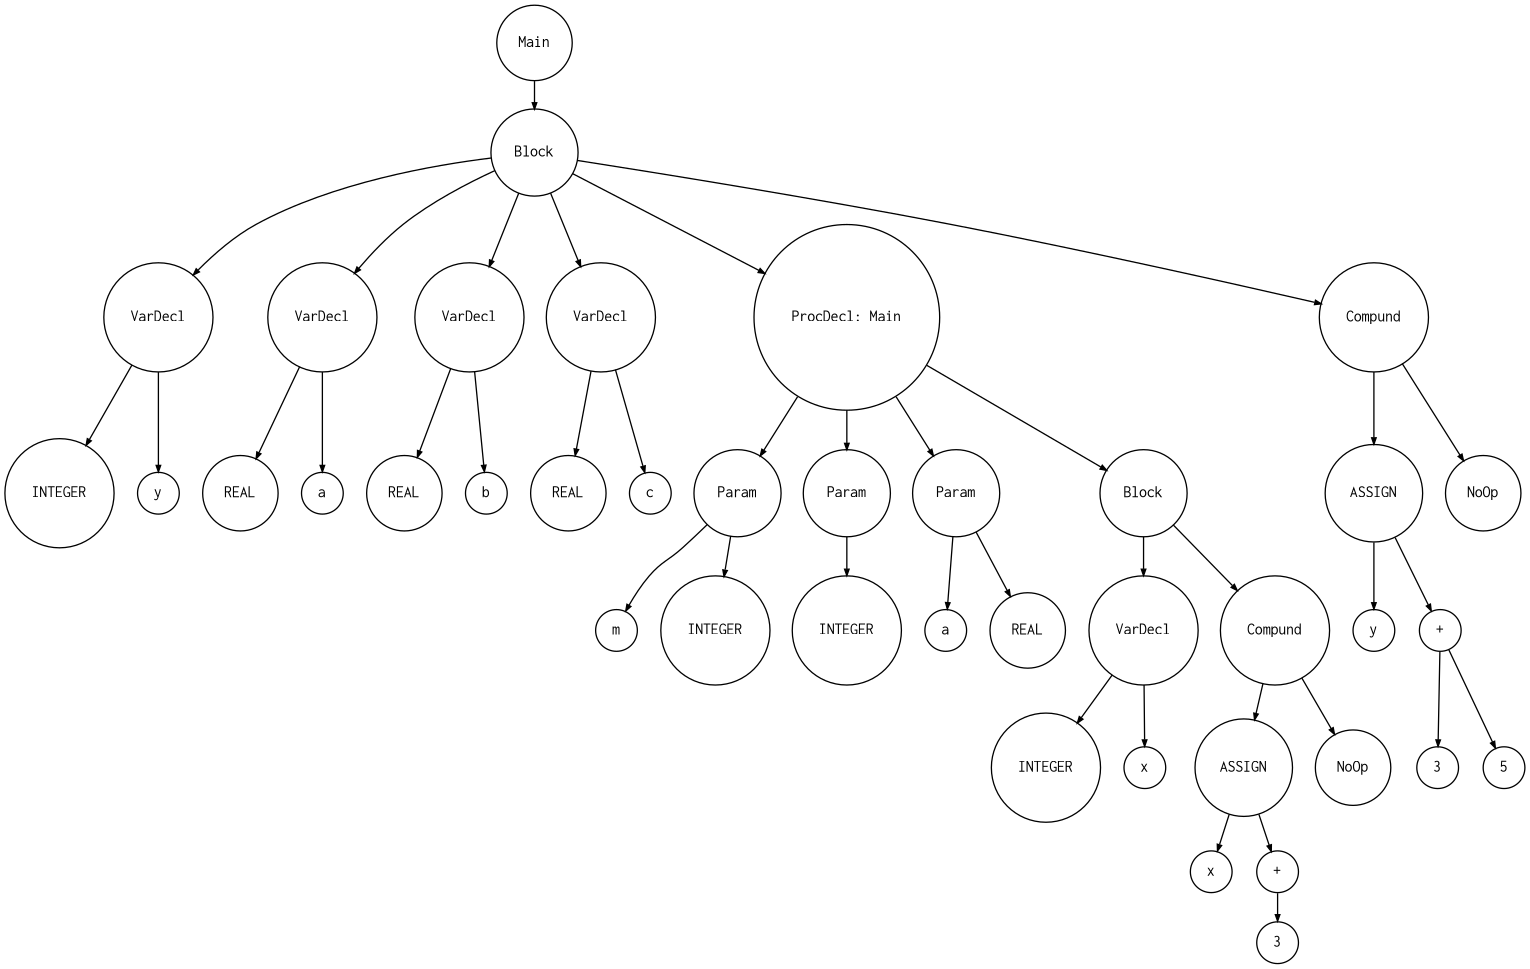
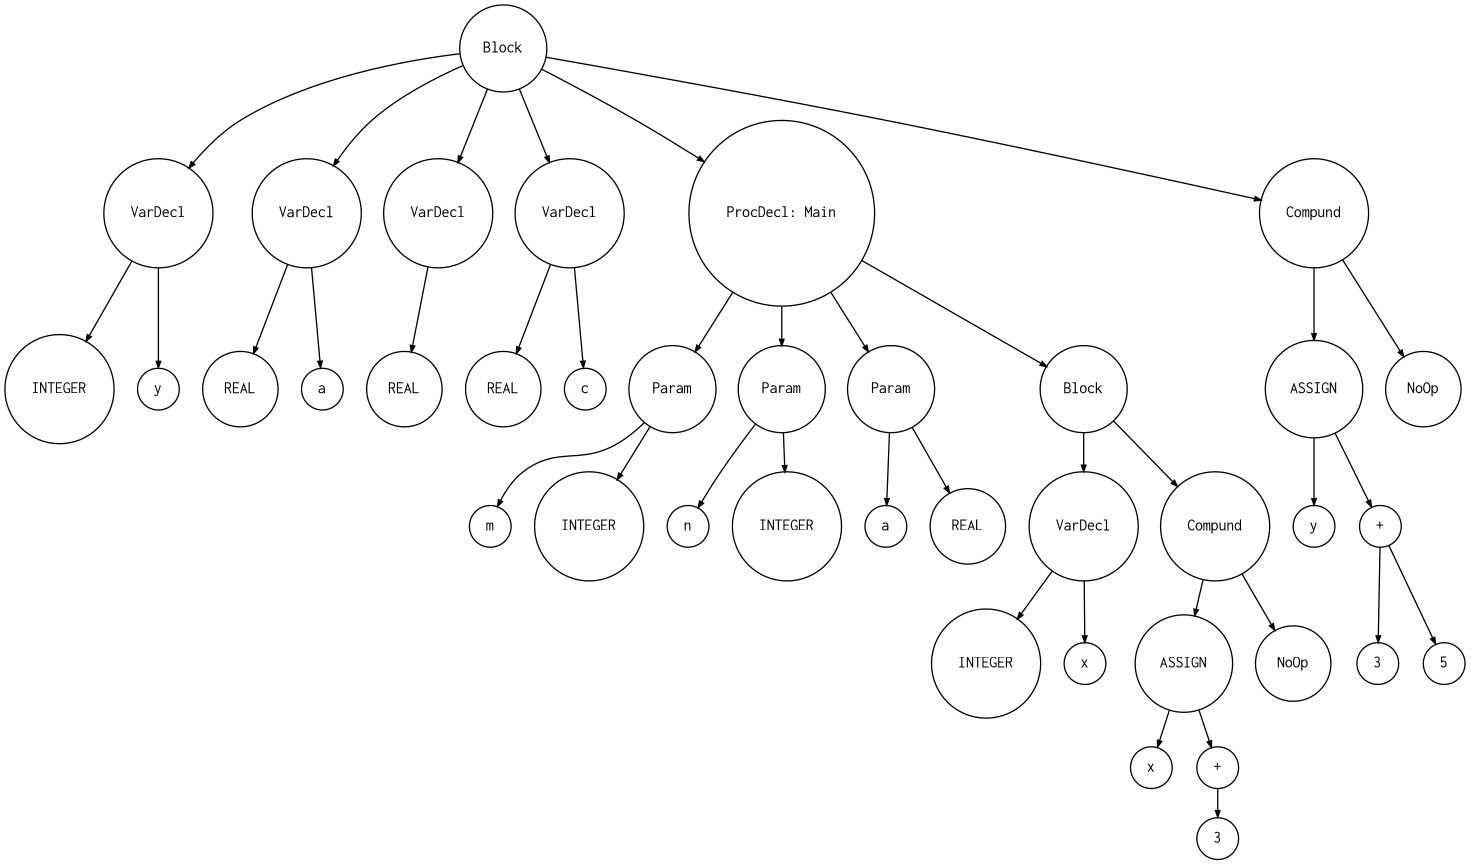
node "Main": removed
node "b": removed
node "n": added
